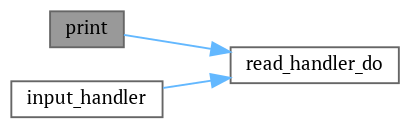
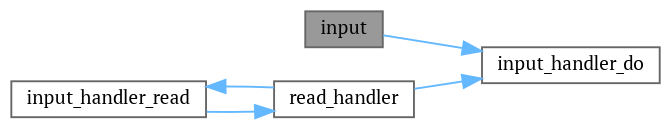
node "print": label "print" -> "input"
node "read_handler_do": label "read_handler_do" -> "input_handler_do"
node "input_handler": label "input_handler" -> "read_handler"
node "input_handler_read": added
